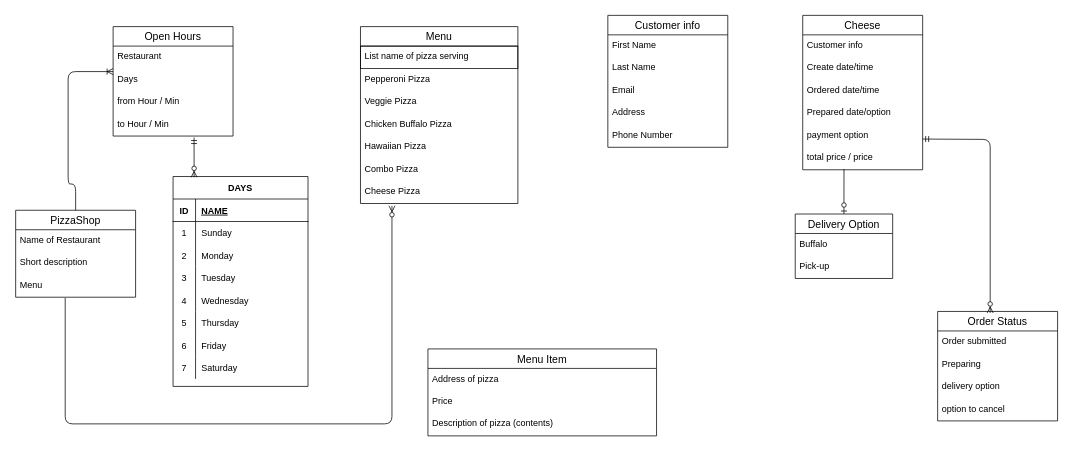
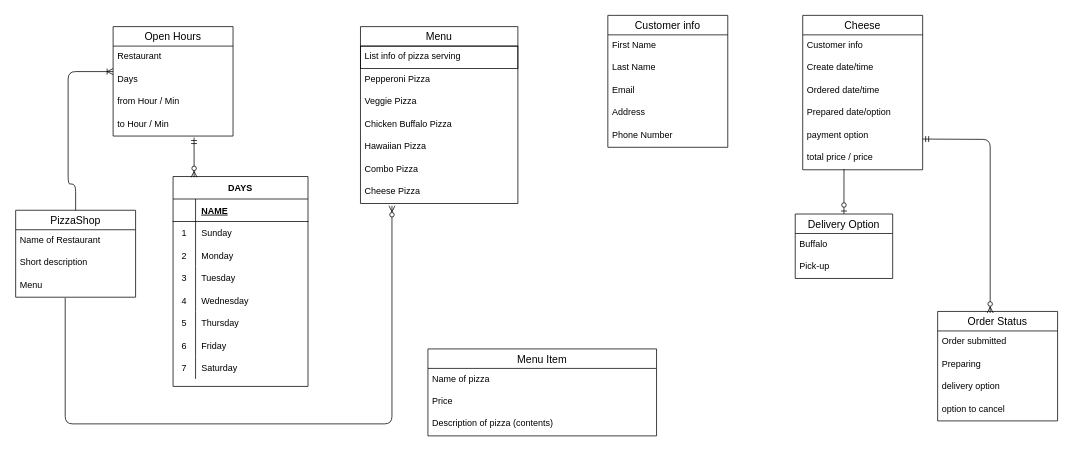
node "List name of pizza serving": label "List name of pizza serving" -> "List info of pizza serving"
node "ID": removed
node "Address of pizza": label "Address of pizza" -> "Name of pizza"
